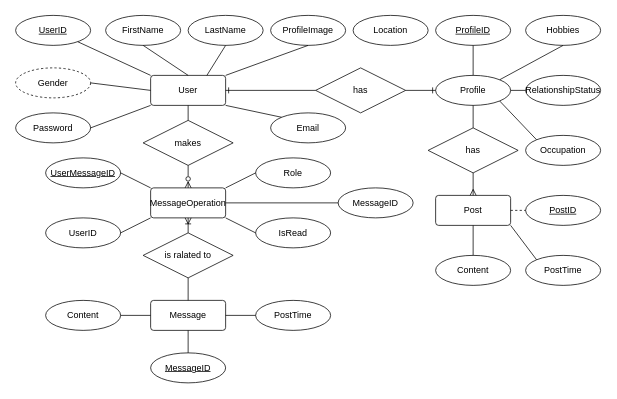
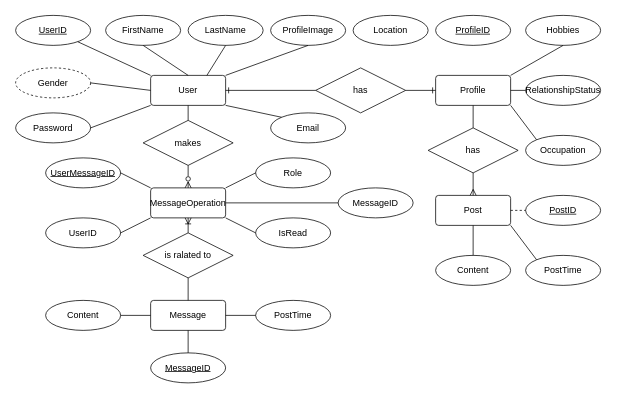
edge "ProfileID" -- "Profile": removed
node "Profile": shape ellipse -> rounded rectangle
